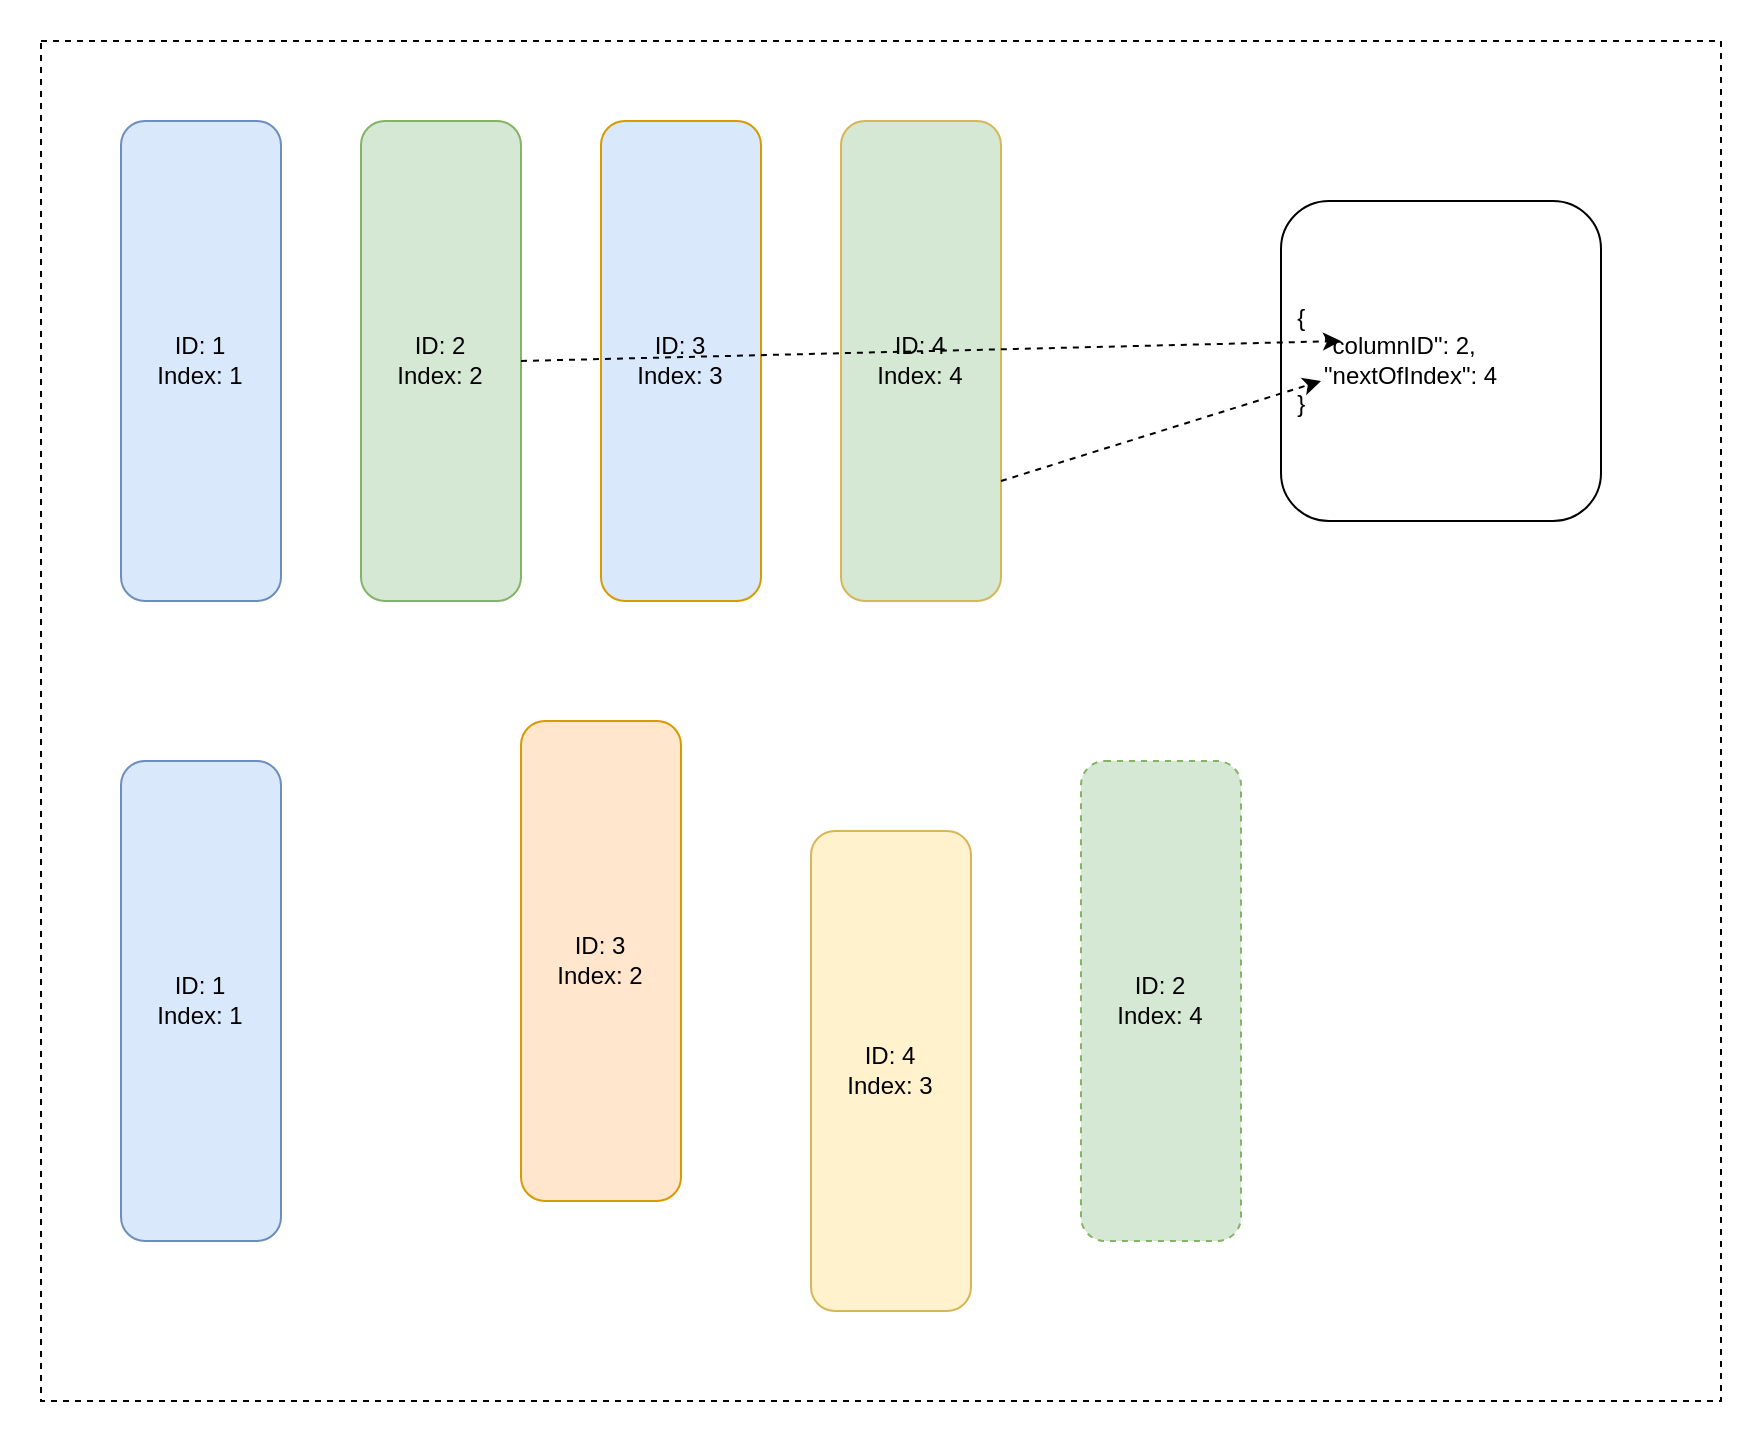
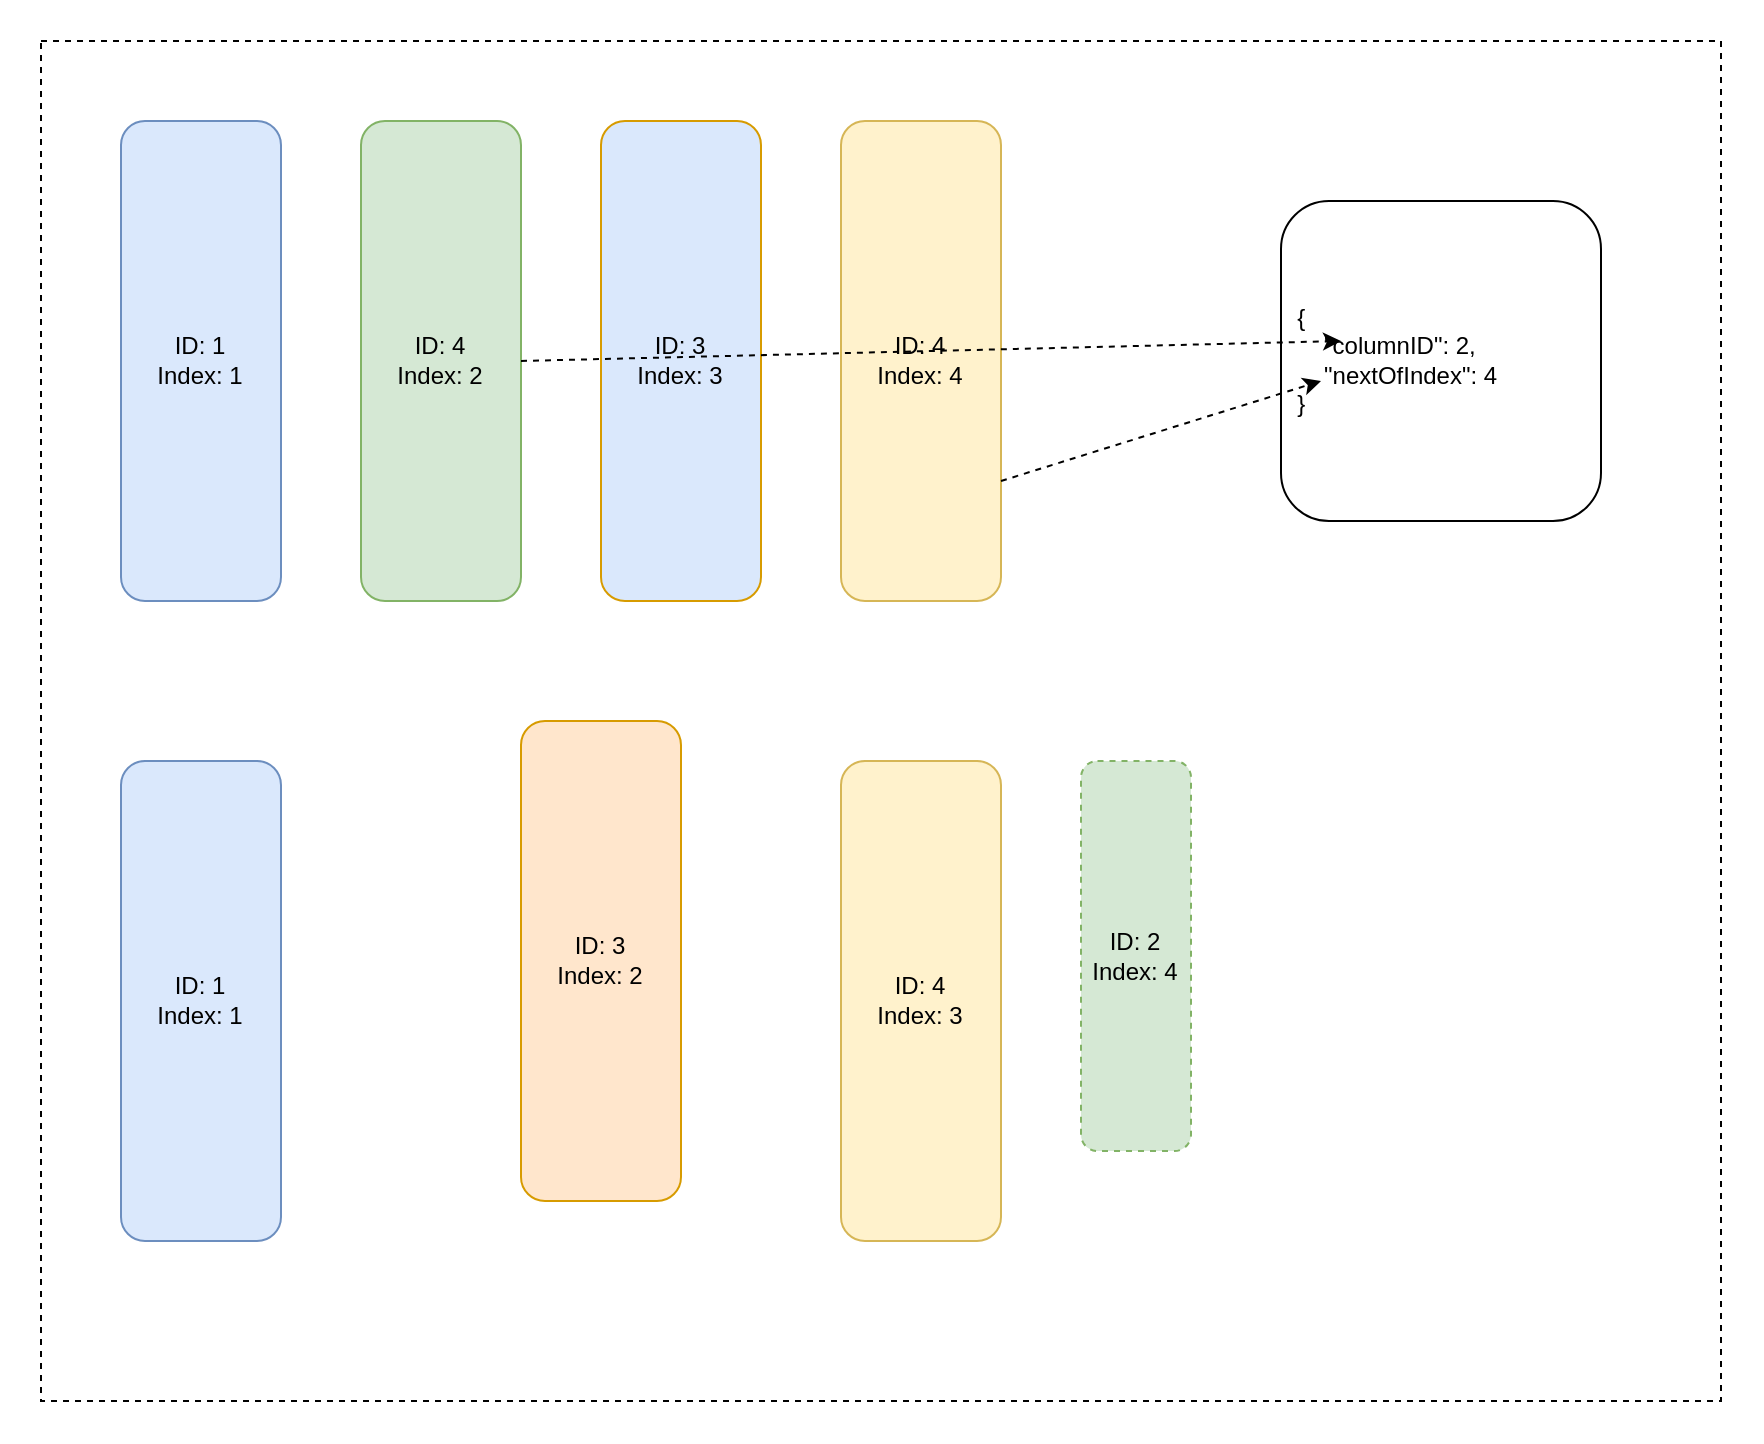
node "ID: 2 Index: 2": label "ID: 2 Index: 2" -> "ID: 4 Index: 2"
node "ID: 4 Index: 4": fillcolor #d5e8d4 -> #fff2cc
node "ID: 2 Index: 4": size 160x480 -> 110x390
node "ID: 4 Index: 3": moved (891, 1071) -> (921, 1001)
